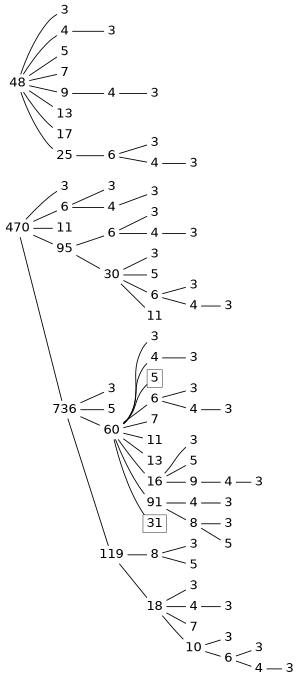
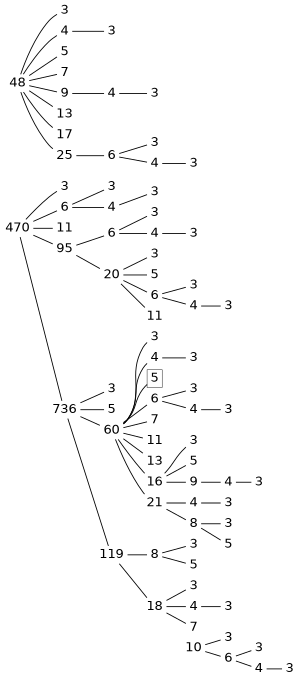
node "30": label "30" -> "20"
node "91": label "91" -> "21"
node "31": removed
edge "18" -- "10": removed
